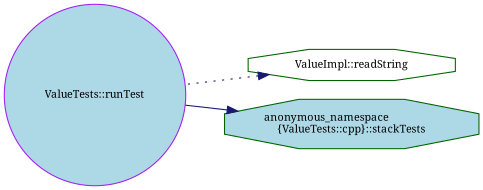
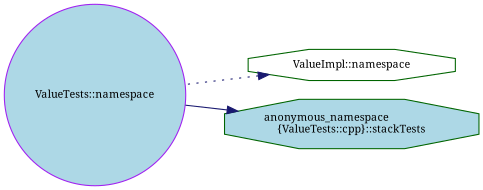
node "ValueImpl::readString": label "ValueImpl::readString" -> "ValueImpl::namespace"
node "ValueTests::runTest": label "ValueTests::runTest" -> "ValueTests::namespace"
